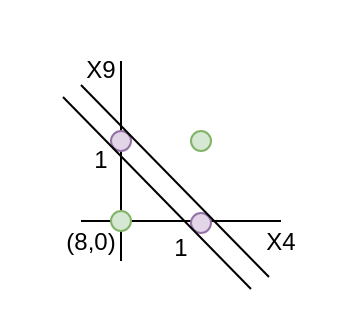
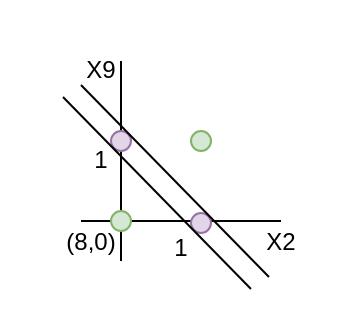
node "X4": label "X4" -> "X2"
